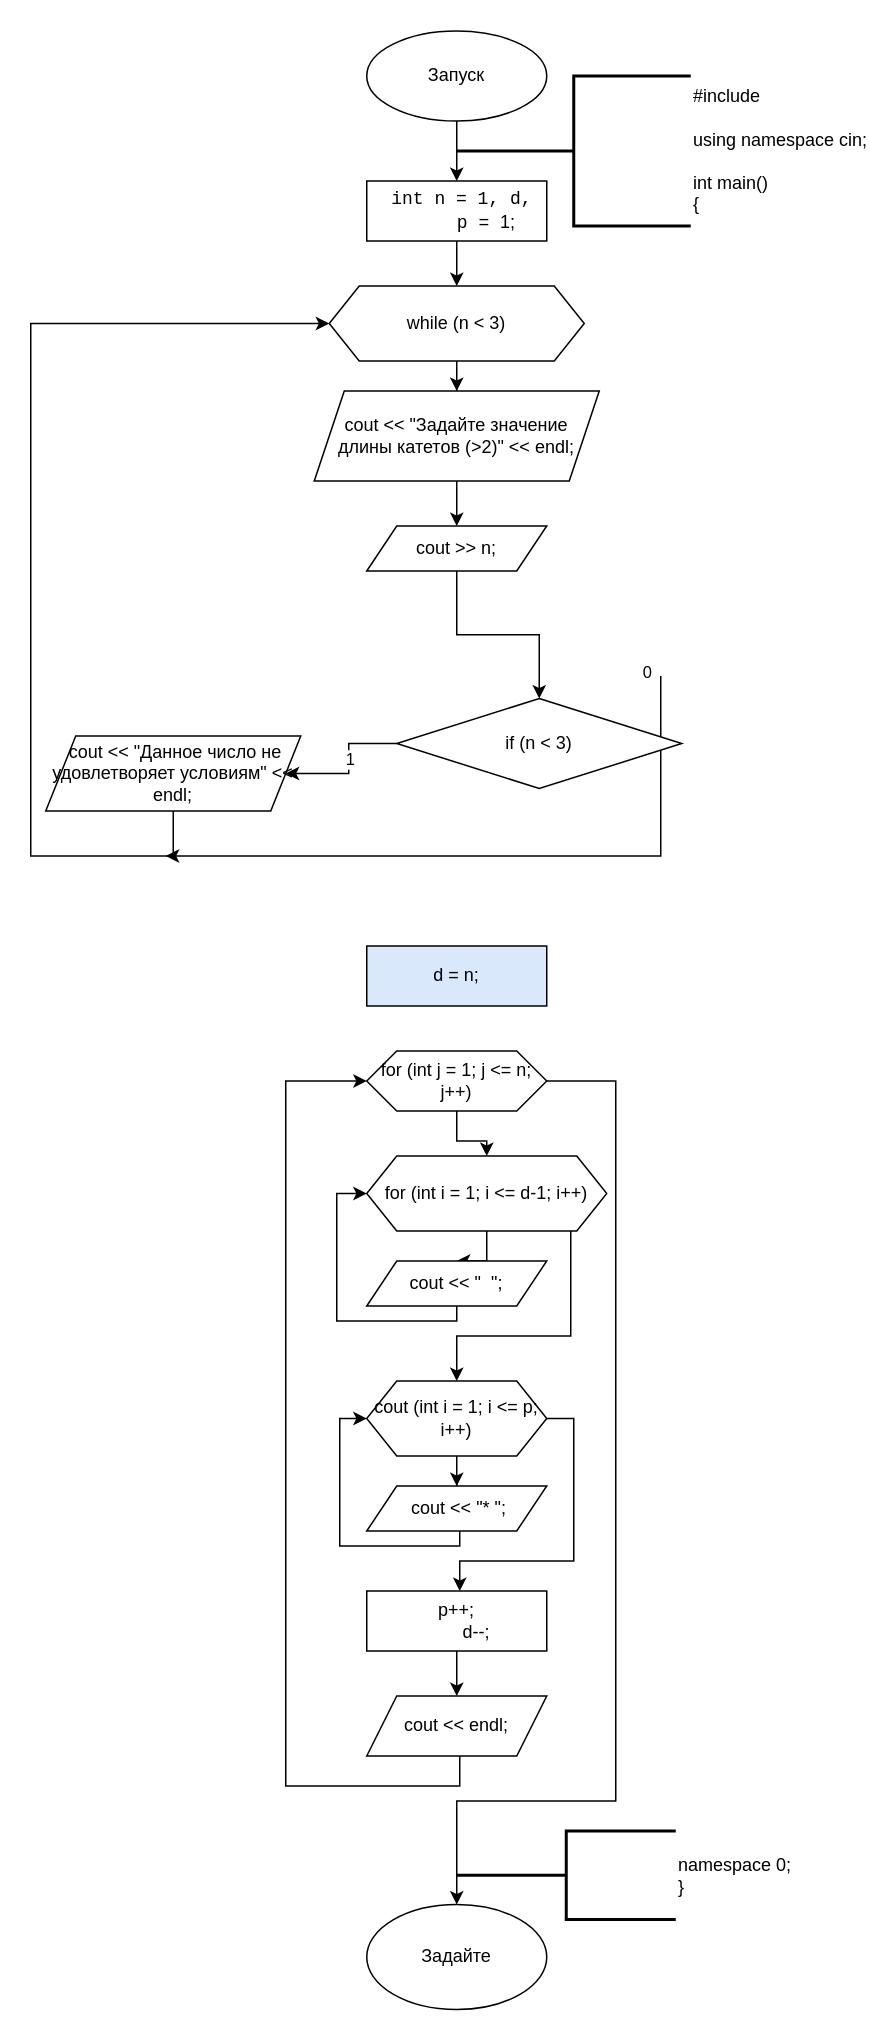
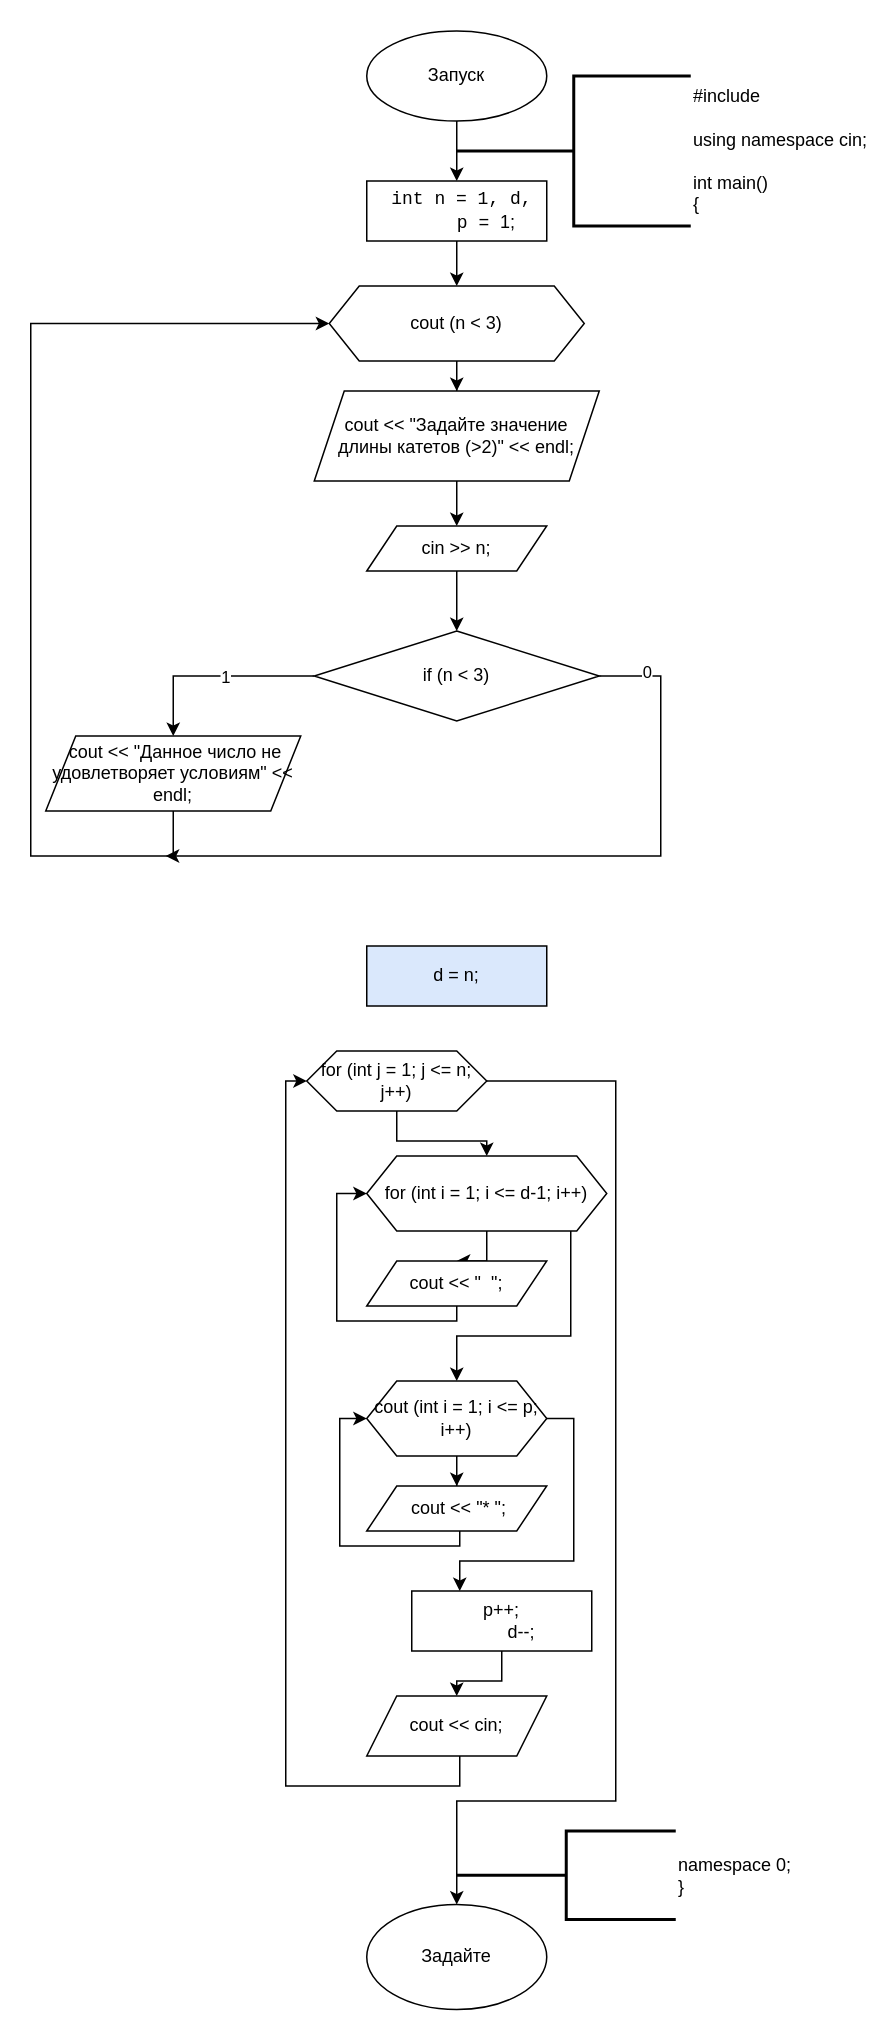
node "while (n < 3)": label "while (n < 3)" -> "cout (n < 3)"
node "cout >> n;": label "cout >> n;" -> "cin >> n;"
node "if (n < 3)": moved (539, 743) -> (457, 676)
node "for (int j = 1; j <= n; j++)": moved (457, 1081) -> (397, 1081)
node "p++; d--;": moved (457, 1621) -> (502, 1621)
node "cout << endl;": label "cout << endl;" -> "cout << cin;"
